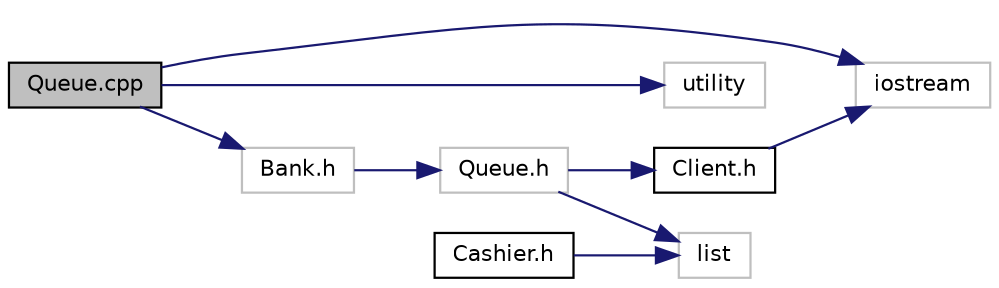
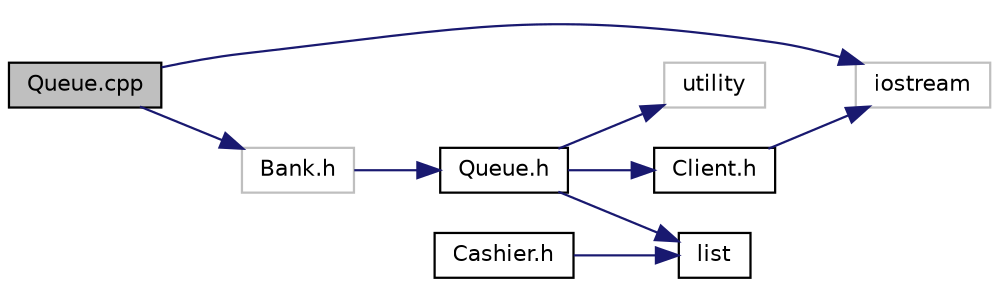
edge "Queue.cpp" -> "utility": now "Queue.h" -> "utility"
node "Queue.h": color grey75 -> black
node "list": color grey75 -> black
